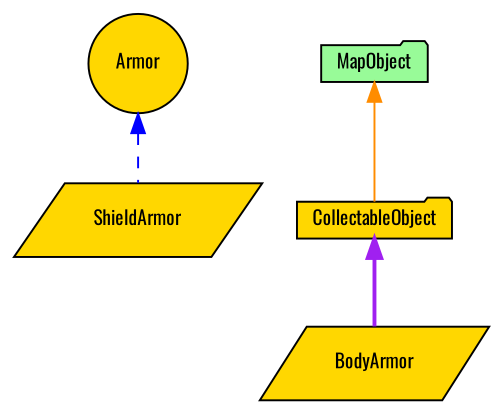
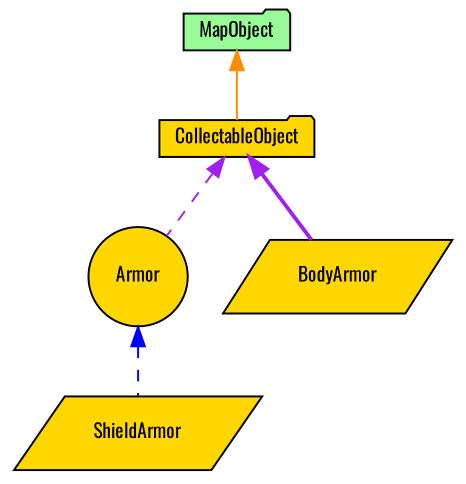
edge "Armor" -> "CollectableObject": added
